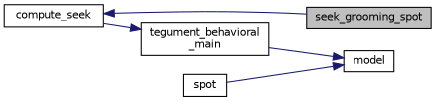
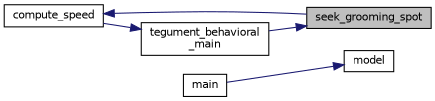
node "compute_seek": label "compute_seek" -> "compute_speed"
edge "tegument_behavioral _main" -> "model": now "tegument_behavioral _main" -> "seek_grooming_spot"
node "spot": label "spot" -> "main"
